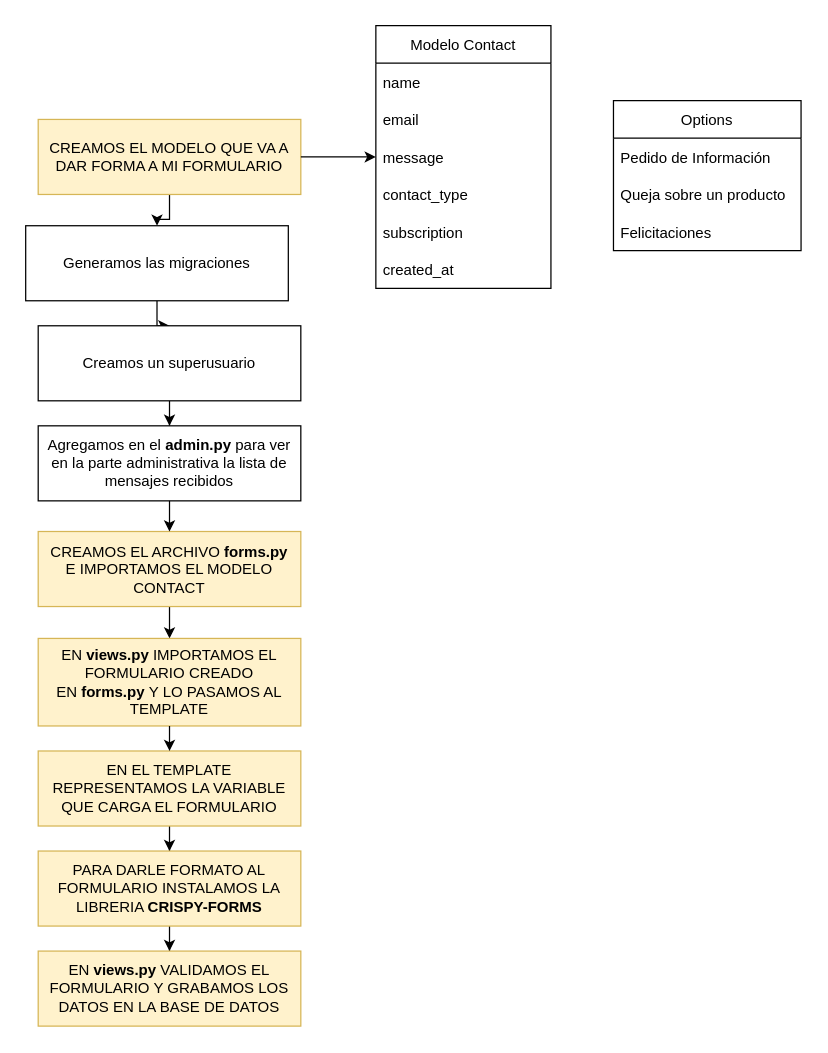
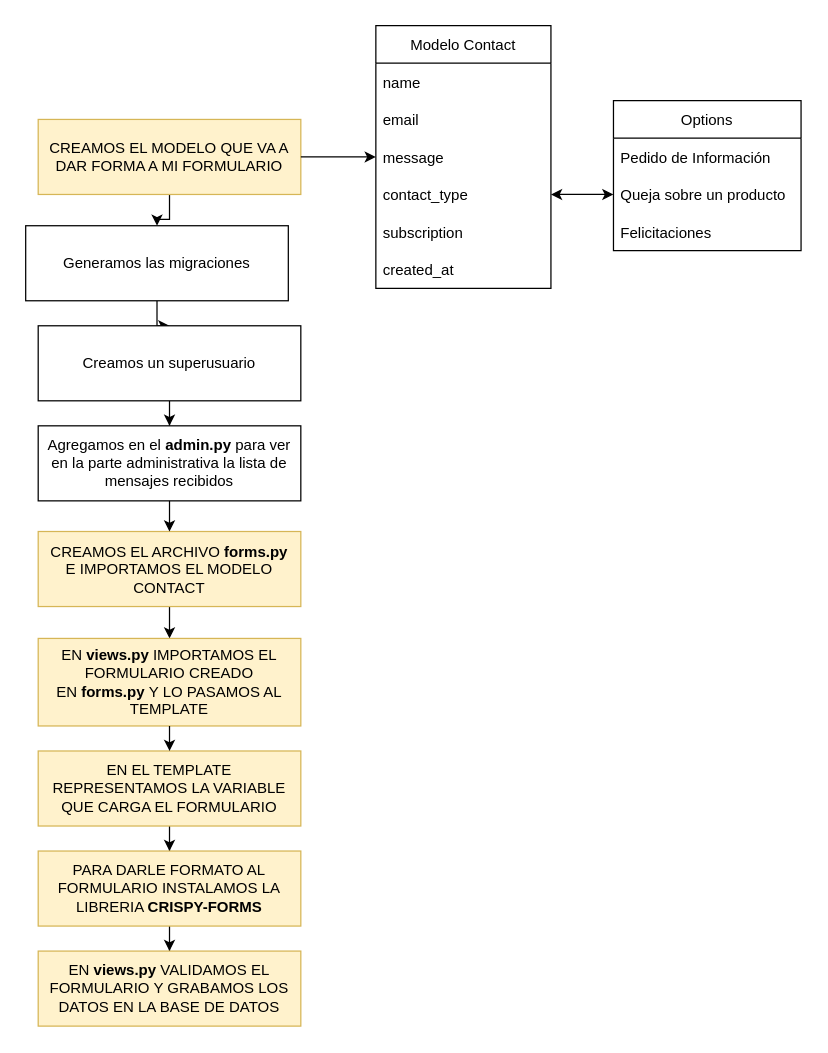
edge "contact_type" -- "Queja sobre un producto": added
